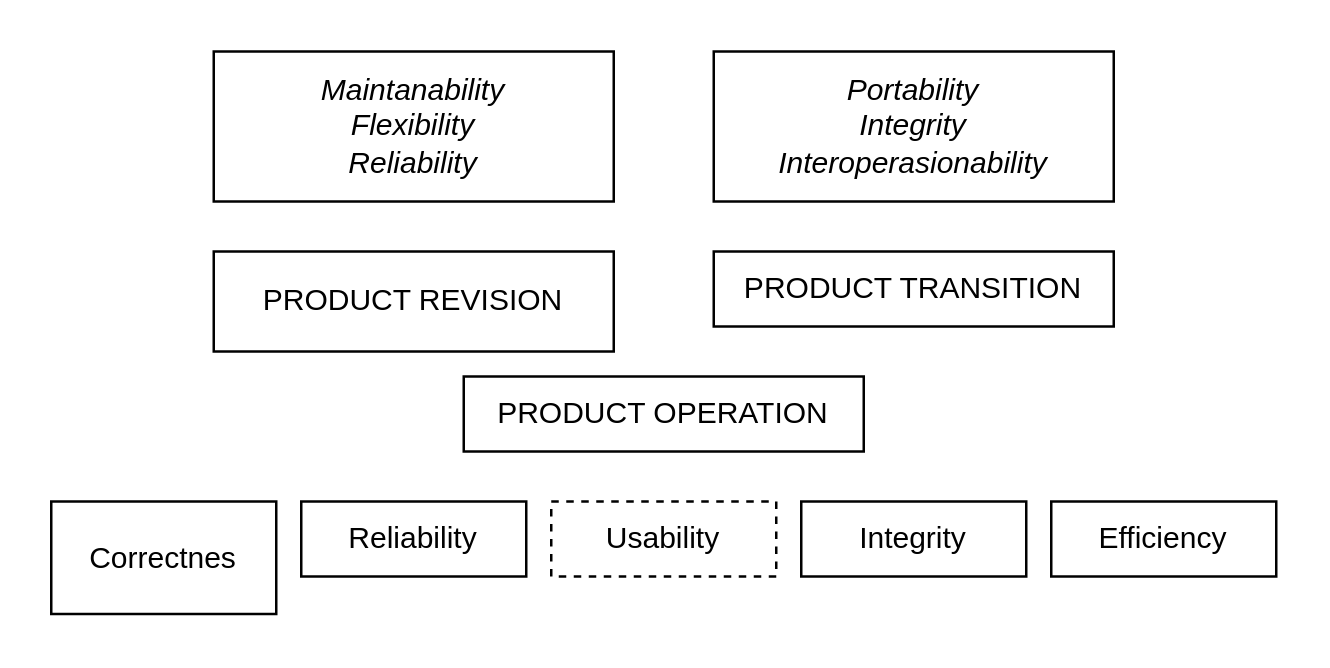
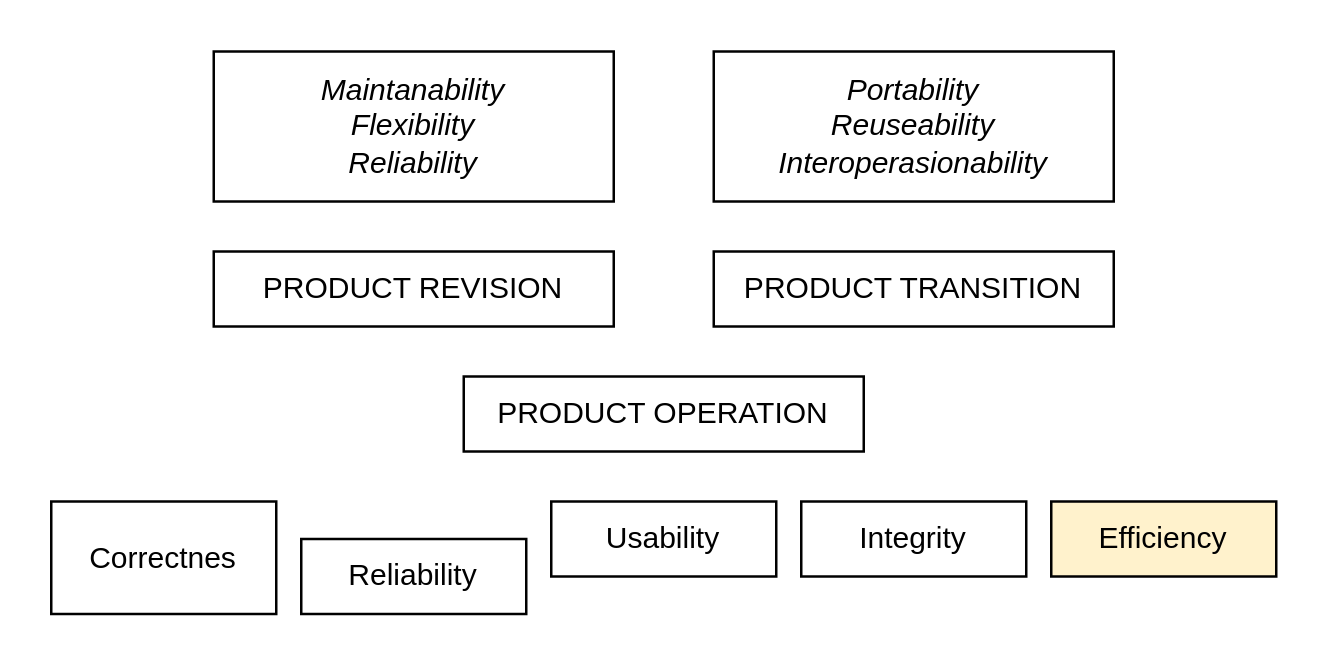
node "Portability Integrity Interoperasionability": label "Portability Integrity Interoperasionability" -> "Portability Reuseability Interoperasionability"
node "PRODUCT REVISION": size 400x100 -> 400x75
node "Reliability": moved (414, 539) -> (414, 576)
node "Usability": style dashed -> solid
node "Efficiency": fillcolor #ffffff -> #fff2cc
